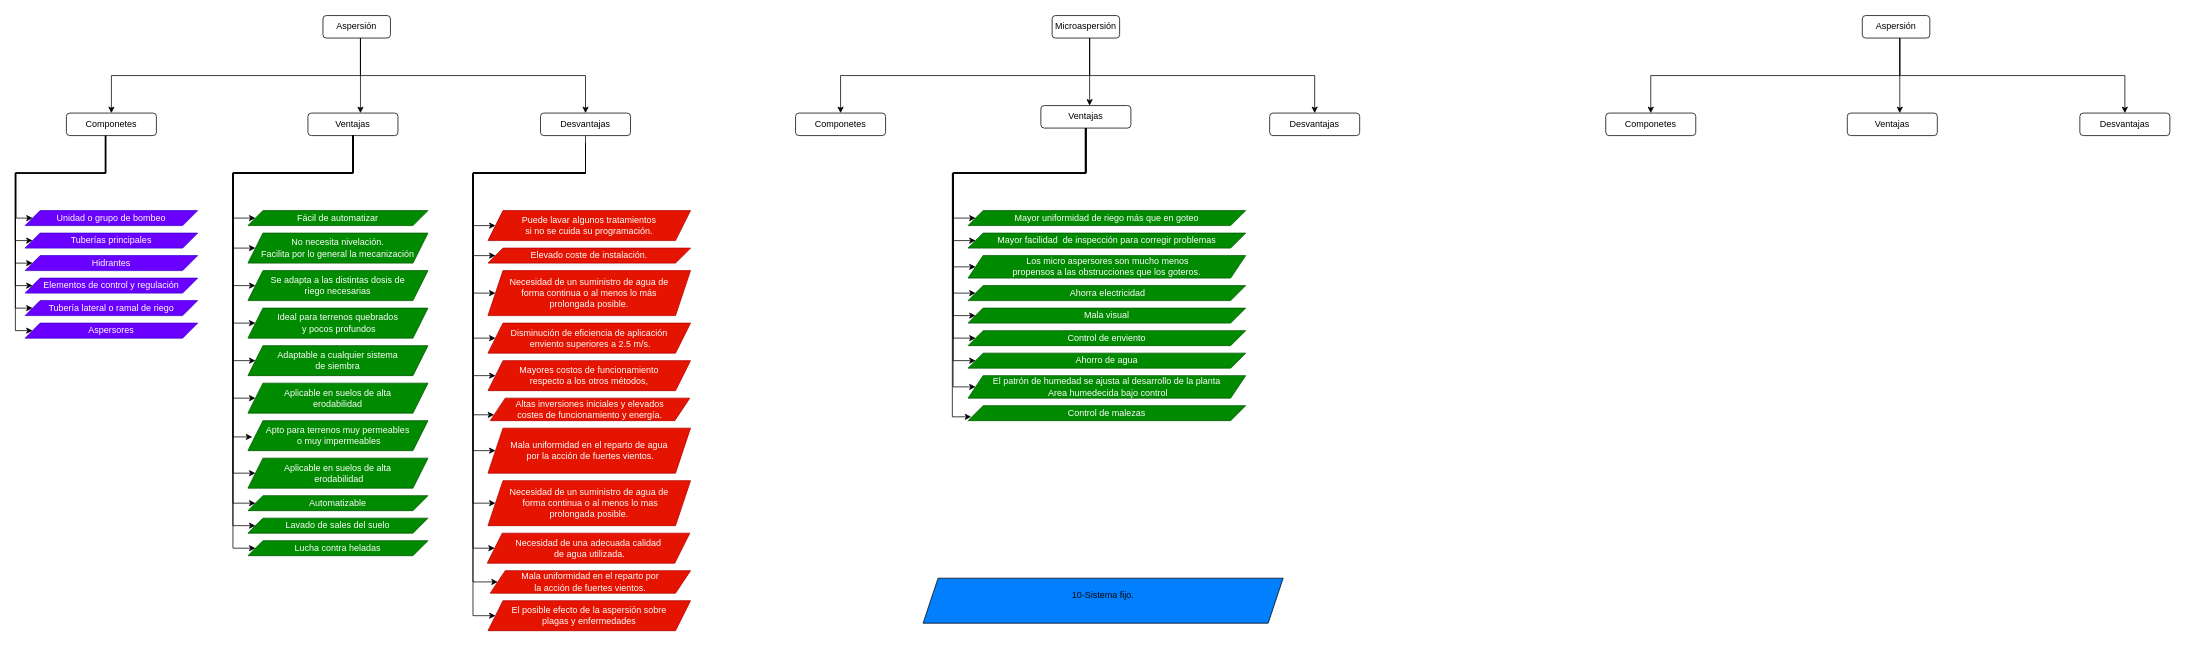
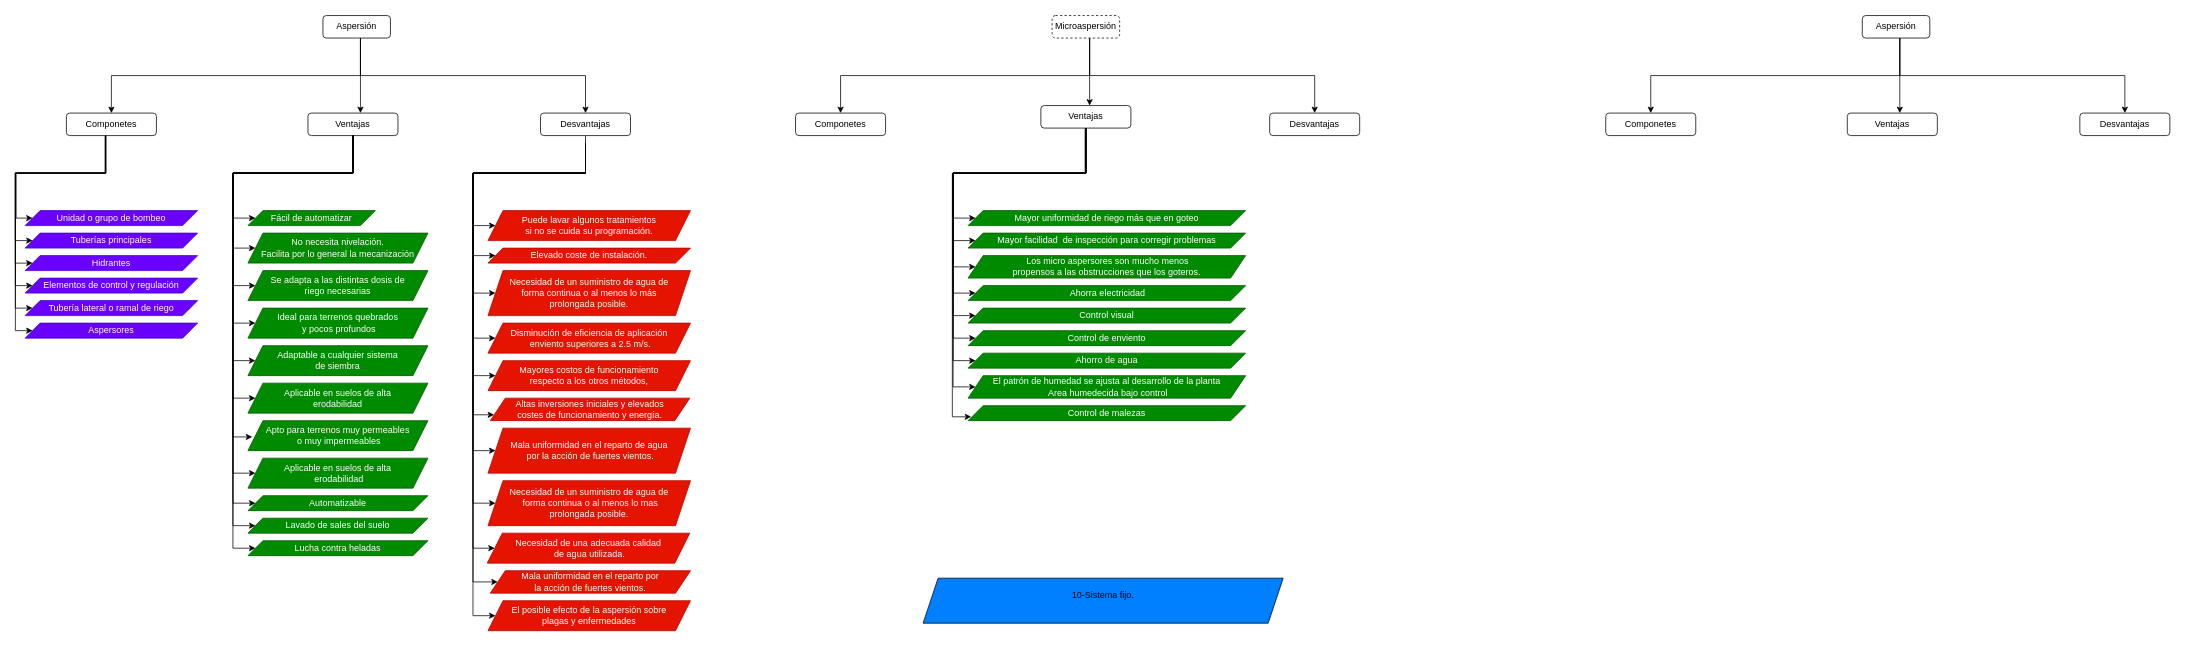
node "Microaspersión": style solid -> dashed
node "Fácil de automatizar": size 180x15 -> 128x15
node "Mala visual": label "Mala visual" -> "Control visual"
